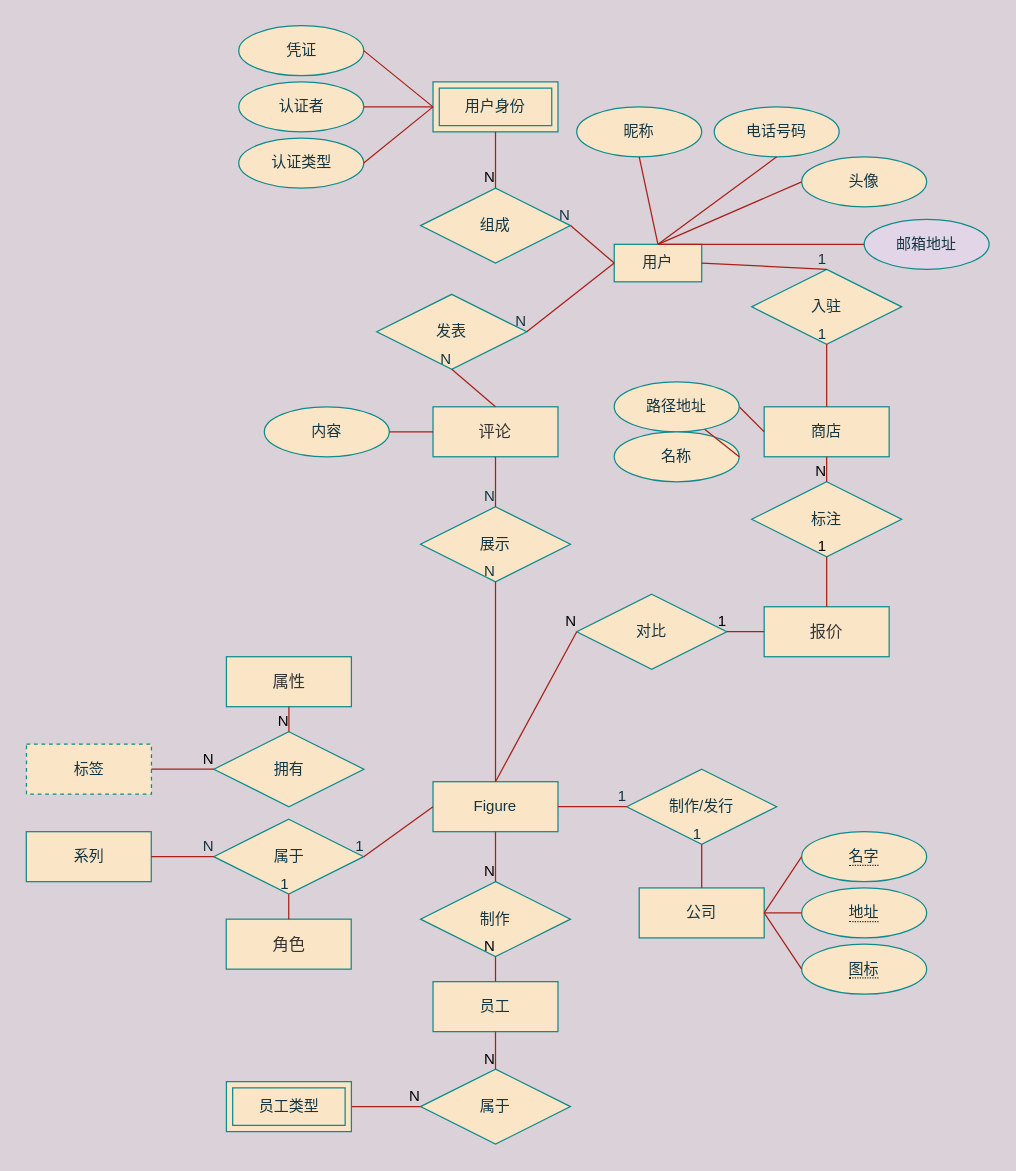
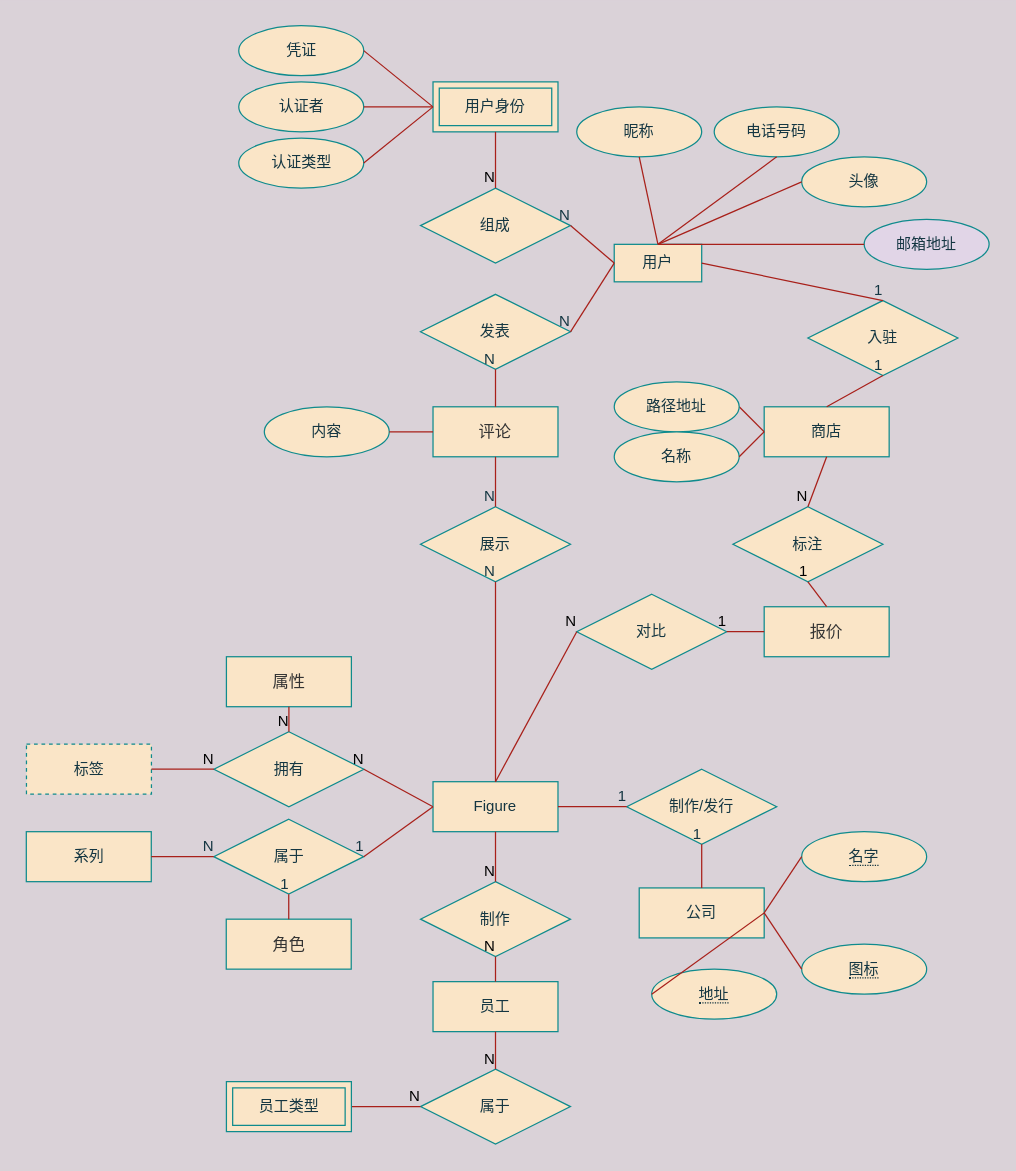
node "入驻": moved (827, 307) -> (883, 338)
node "发表": moved (452, 332) -> (496, 332)
edge "路径地址" -- "名称": now "商店" -- "名称"
node "标注": moved (827, 519) -> (808, 544)
edge "拥有" -- "Figure": added, label "N"
node "地址": moved (864, 913) -> (714, 994)
